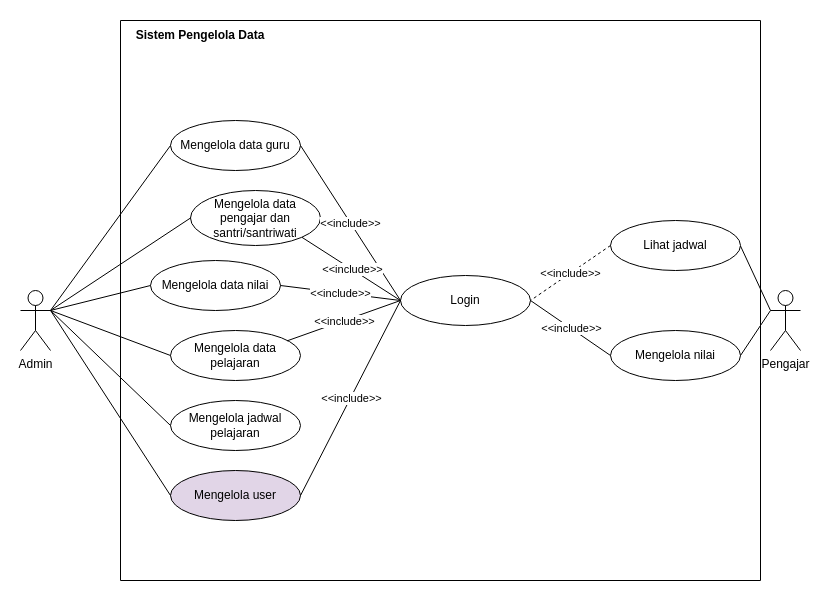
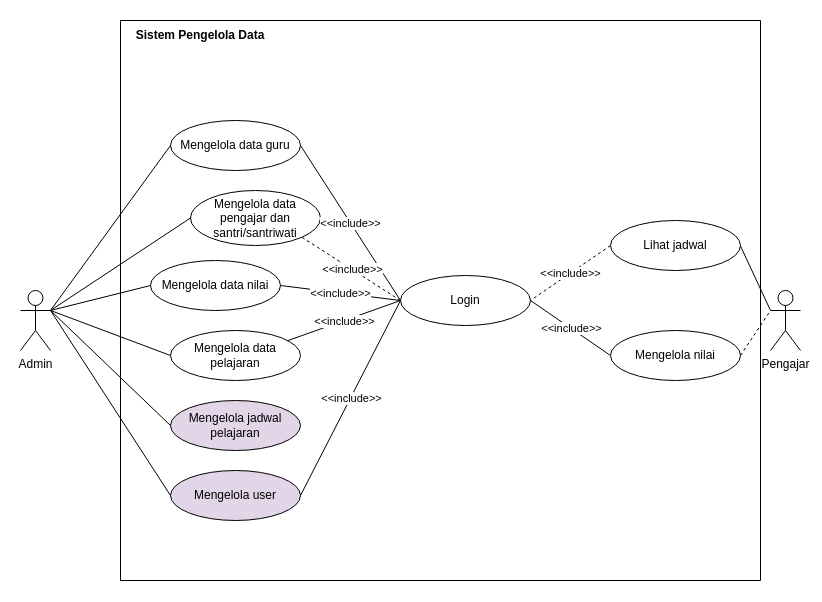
edge "Mengelola data pengajar dan santri/santriwati" -- "Login": style solid -> dashed
edge "Pengajar" -- "Mengelola nilai": style solid -> dashed
node "Mengelola jadwal pelajaran": fillcolor #ffffff -> #e1d5e7
